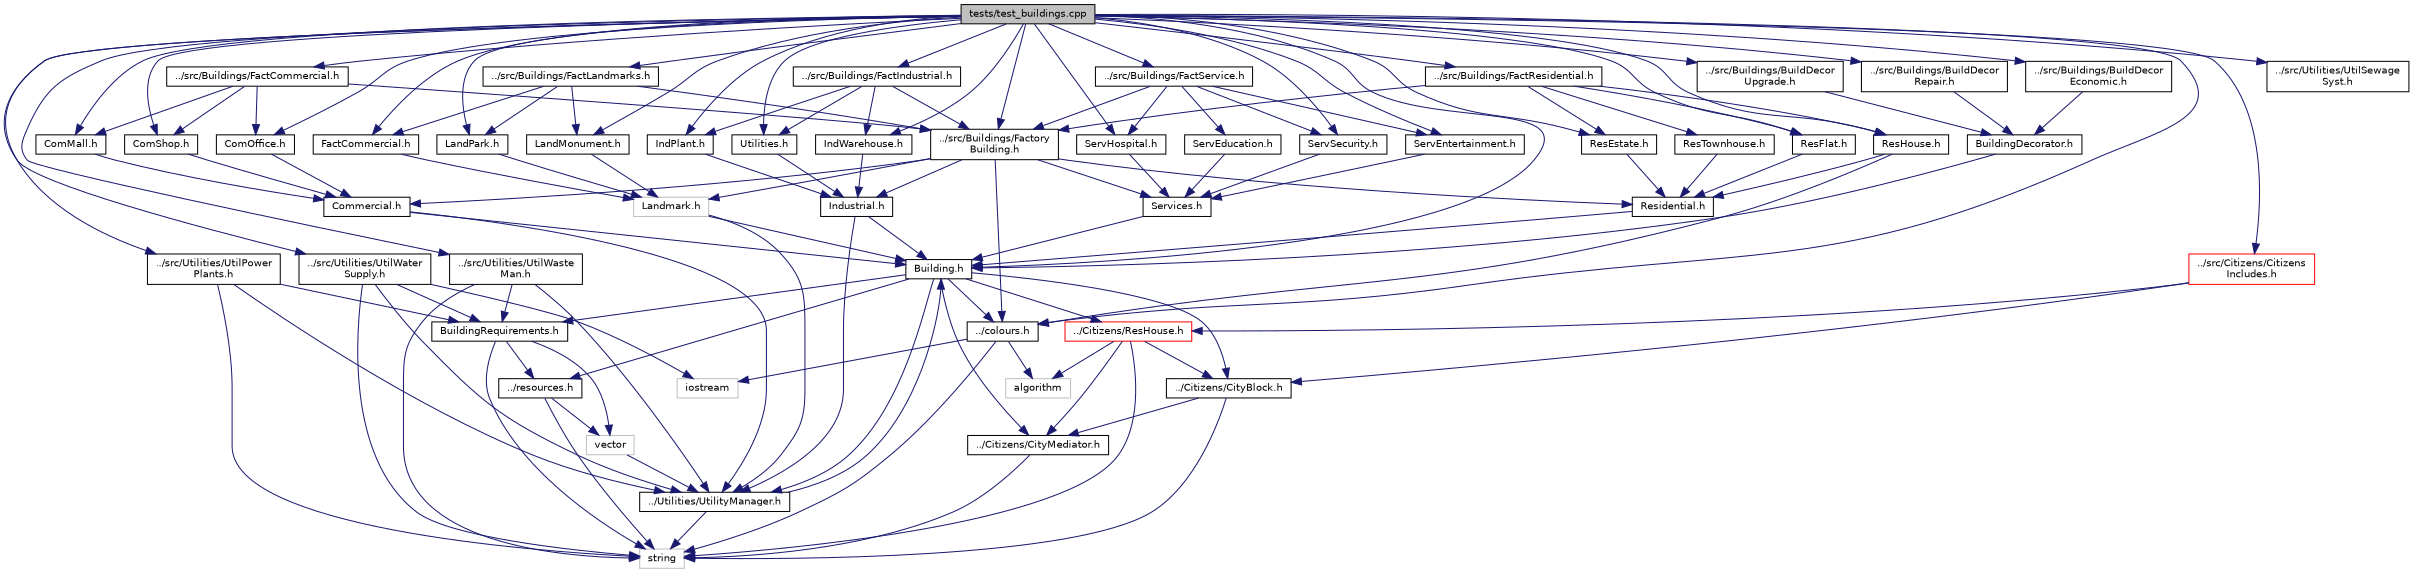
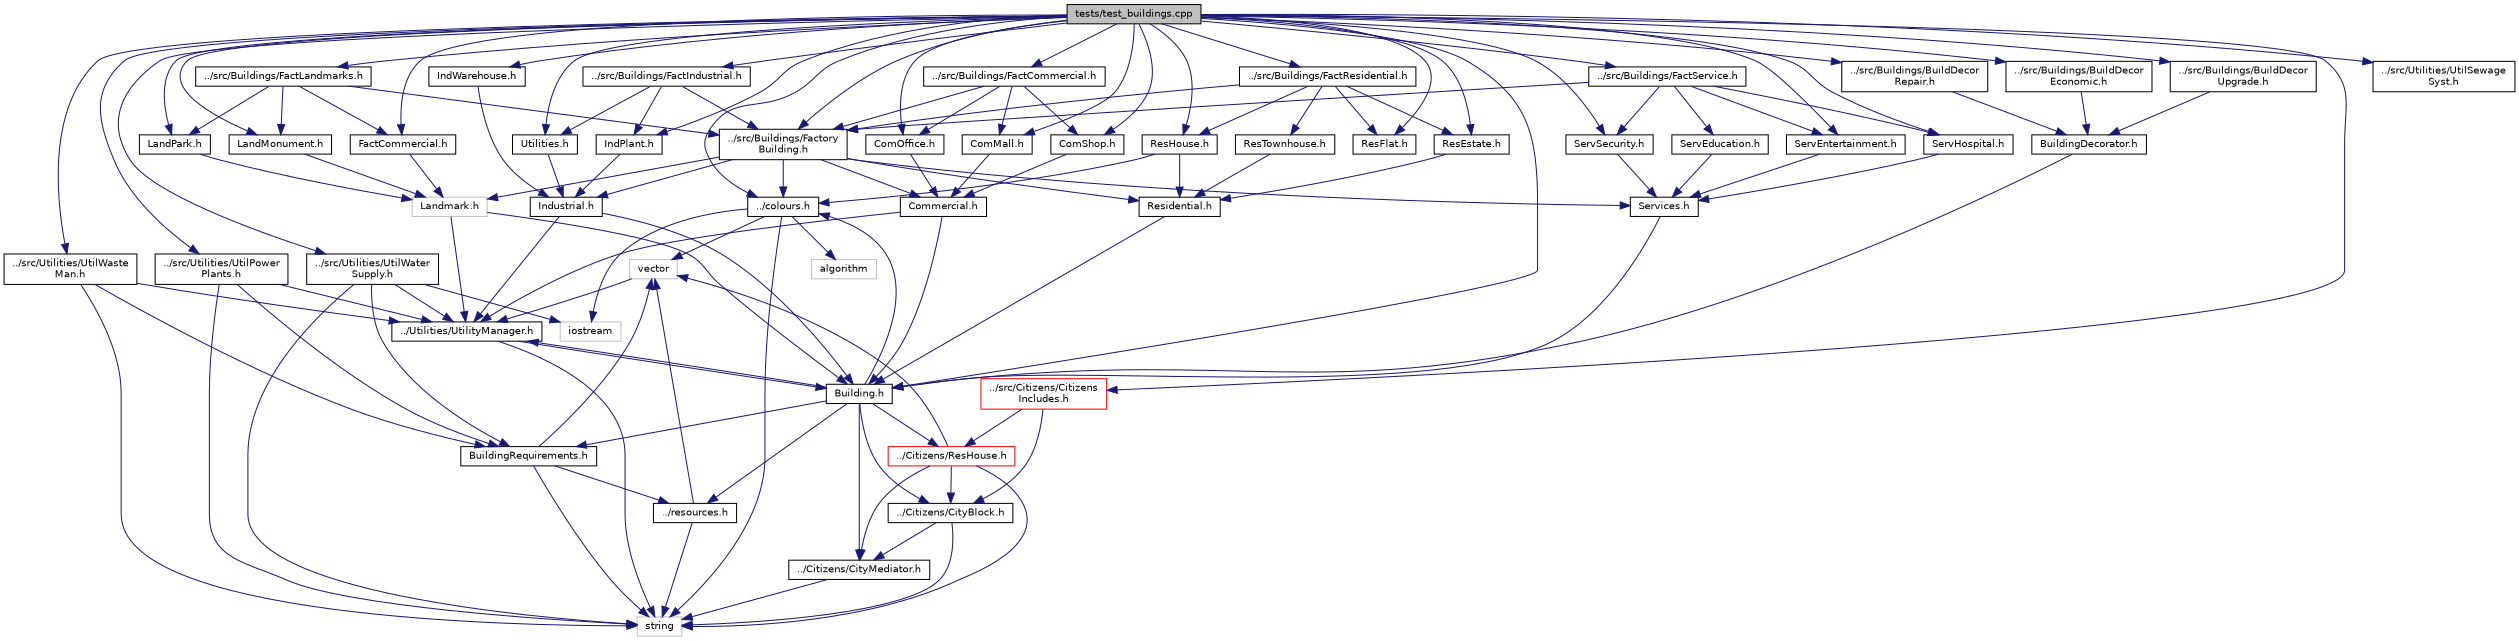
edge "../src/Buildings/FactIndustrial.h" -> "IndWarehouse.h": removed
edge "ResFlat.h" -> "Residential.h": removed
edge "../colours.h" -> "vector": added
edge "../Citizens/ResHouse.h" -> "algorithm": now "../Citizens/ResHouse.h" -> "vector"
